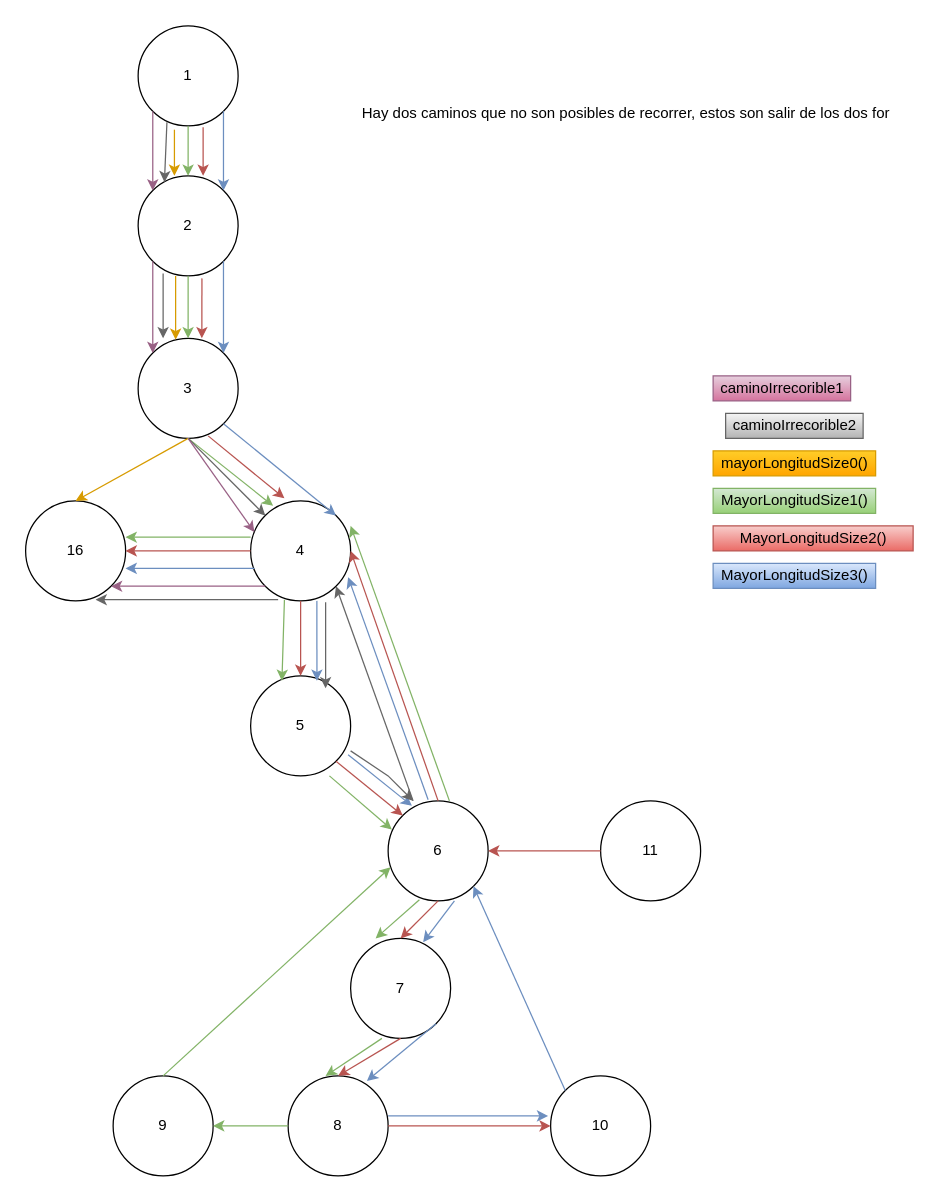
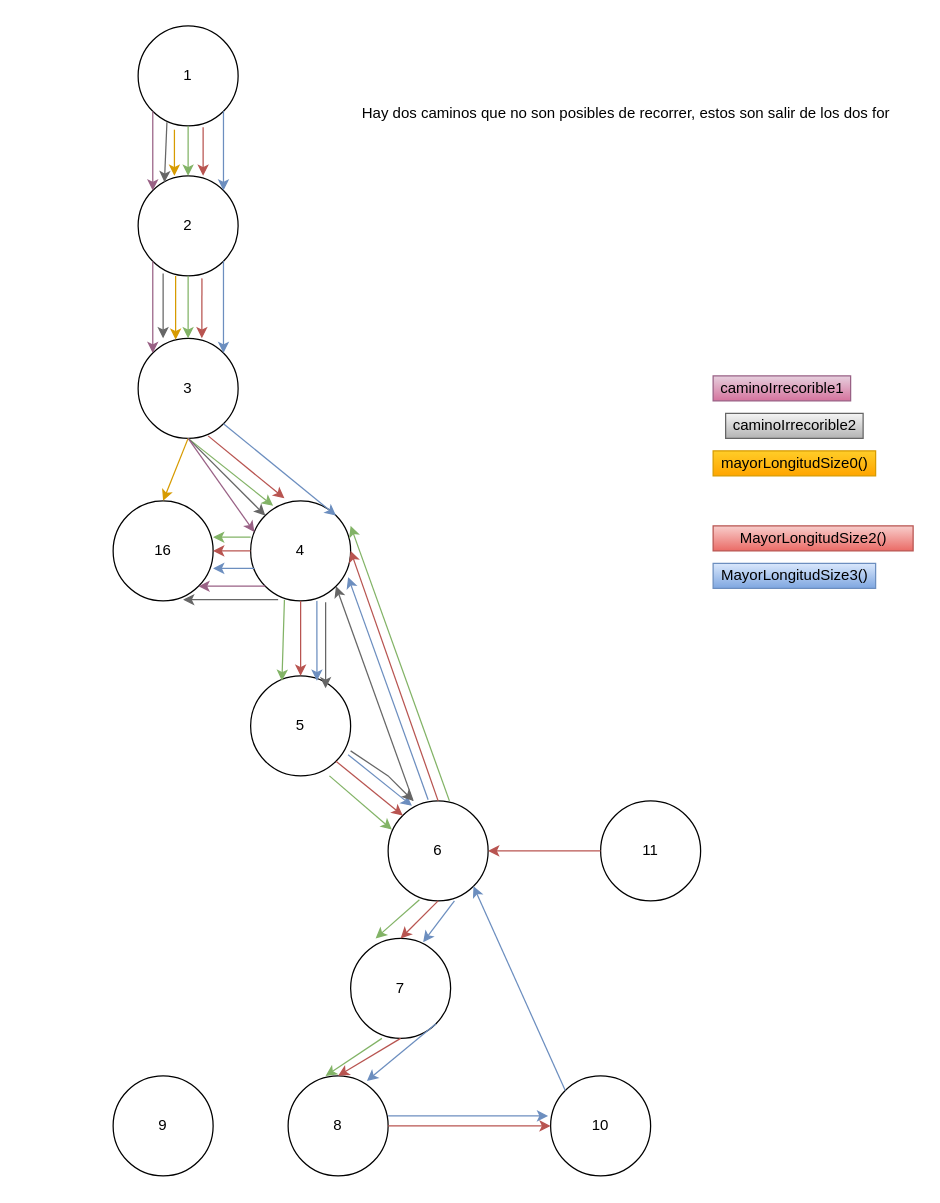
node "MayorLongitudSize1()": removed
node "16": moved (76, 551) -> (163, 551)
edge "9" -> "6": removed
edge "8" -> "9": removed
